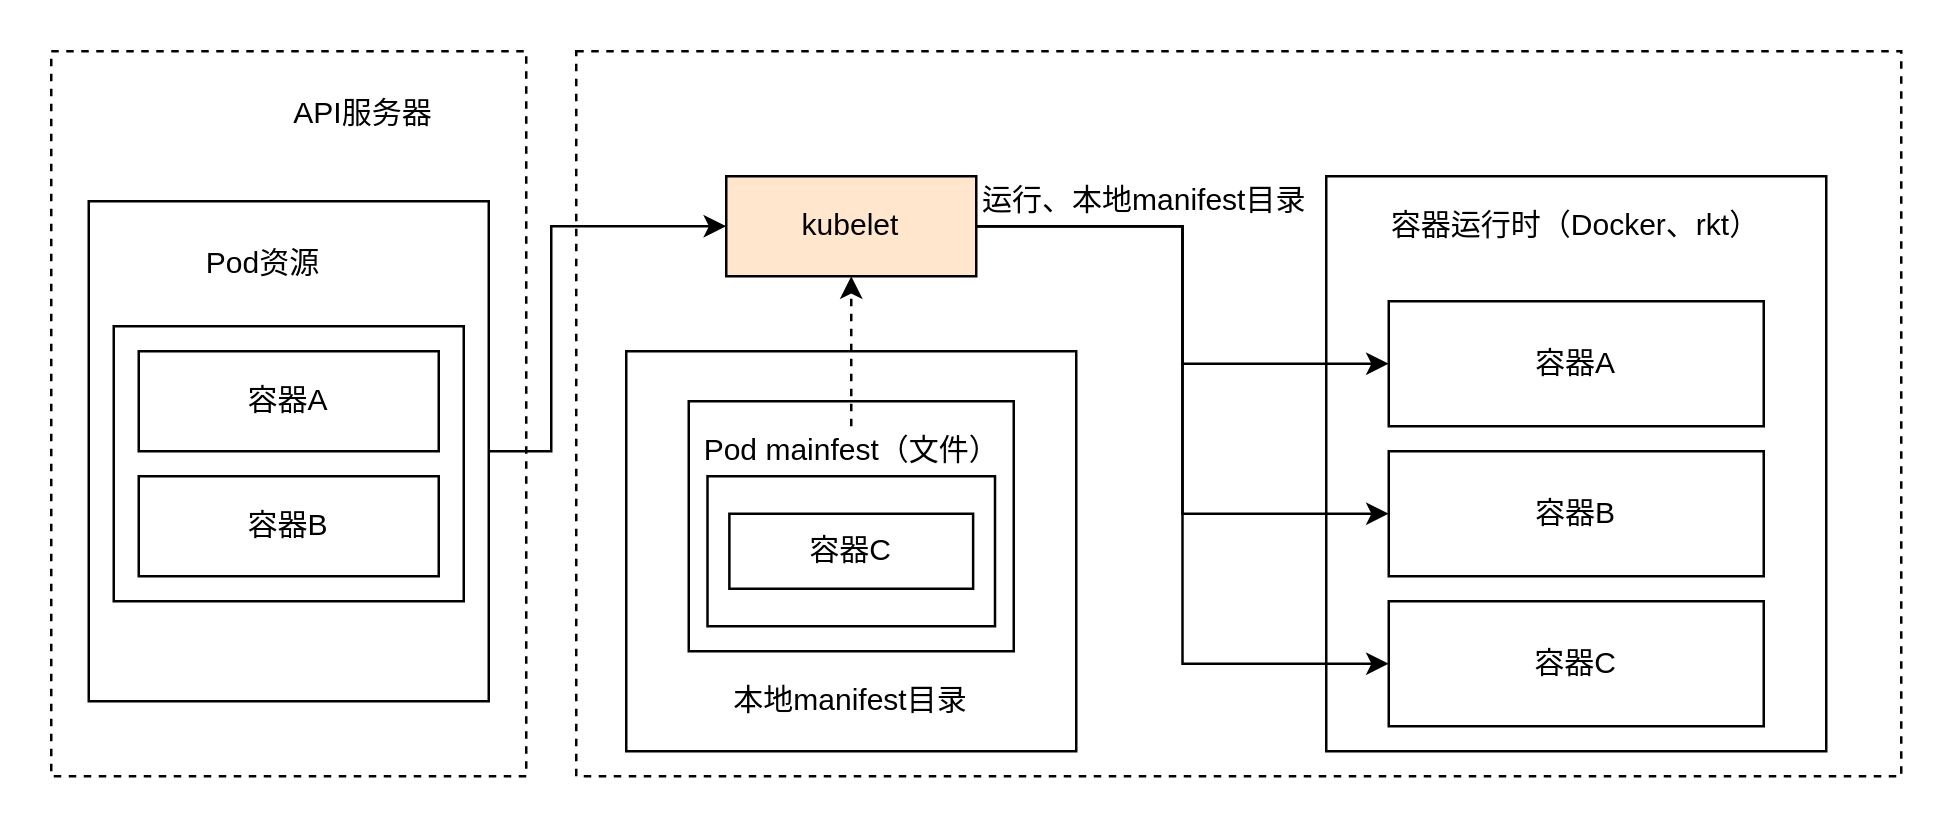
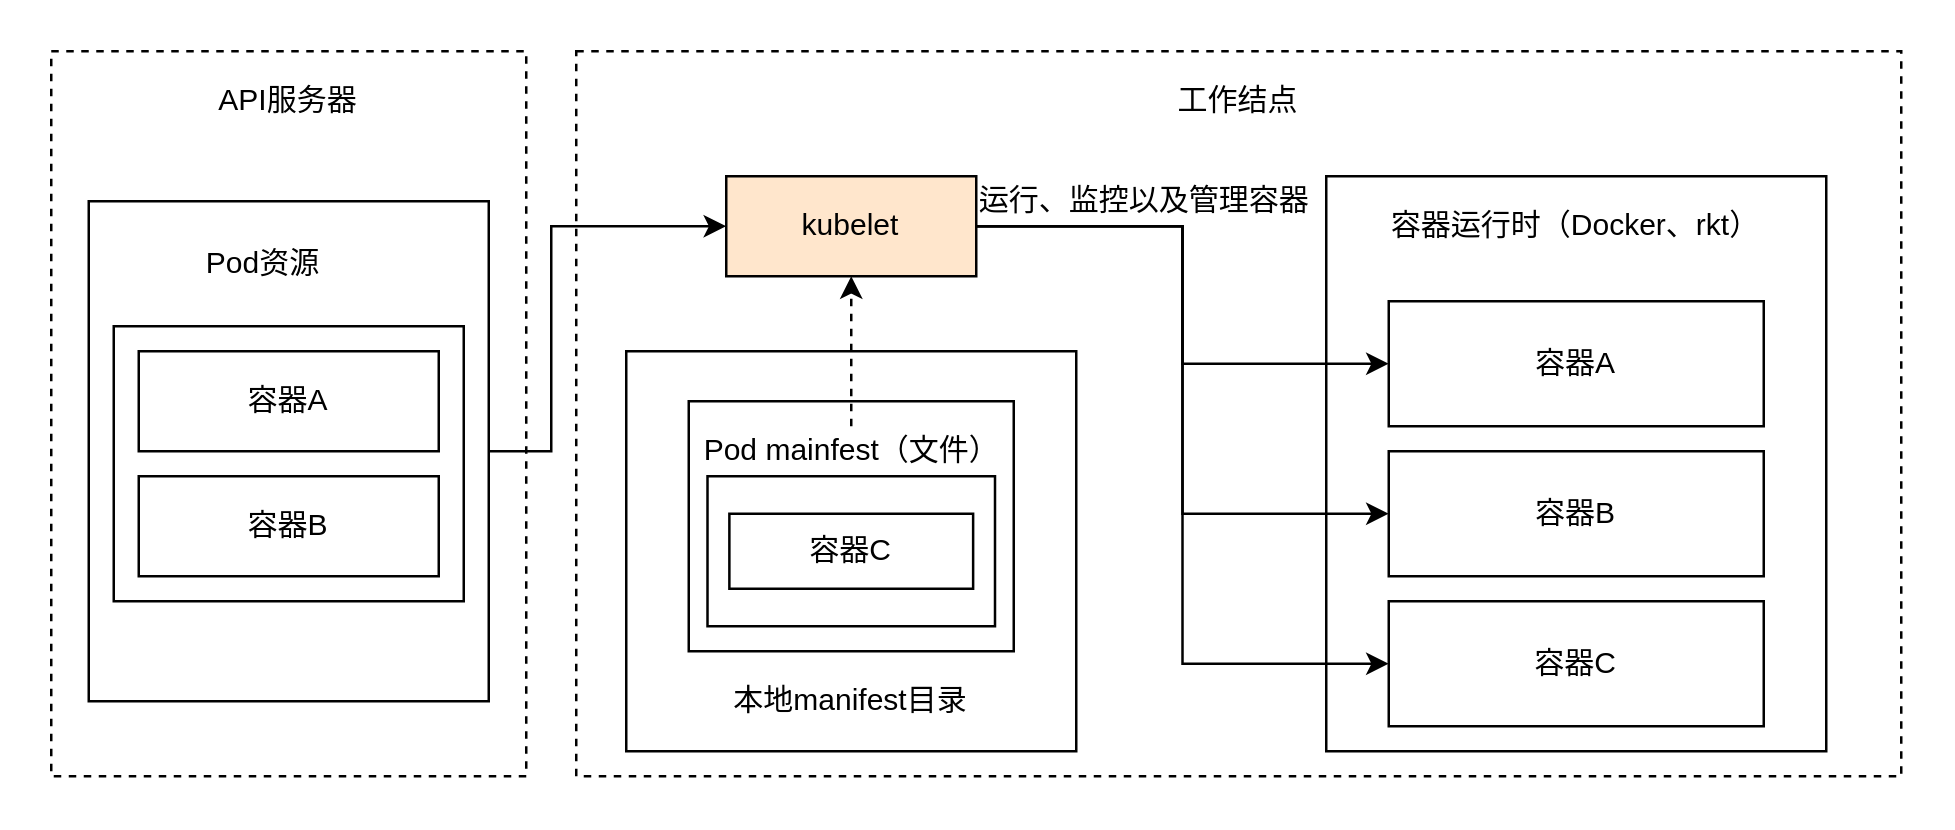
node "工作结点": added
node "API服务器": moved (364, 114) -> (289, 101)
node "运行、本地manifest目录": label "运行、本地manifest目录" -> "运行、监控以及管理容器"
